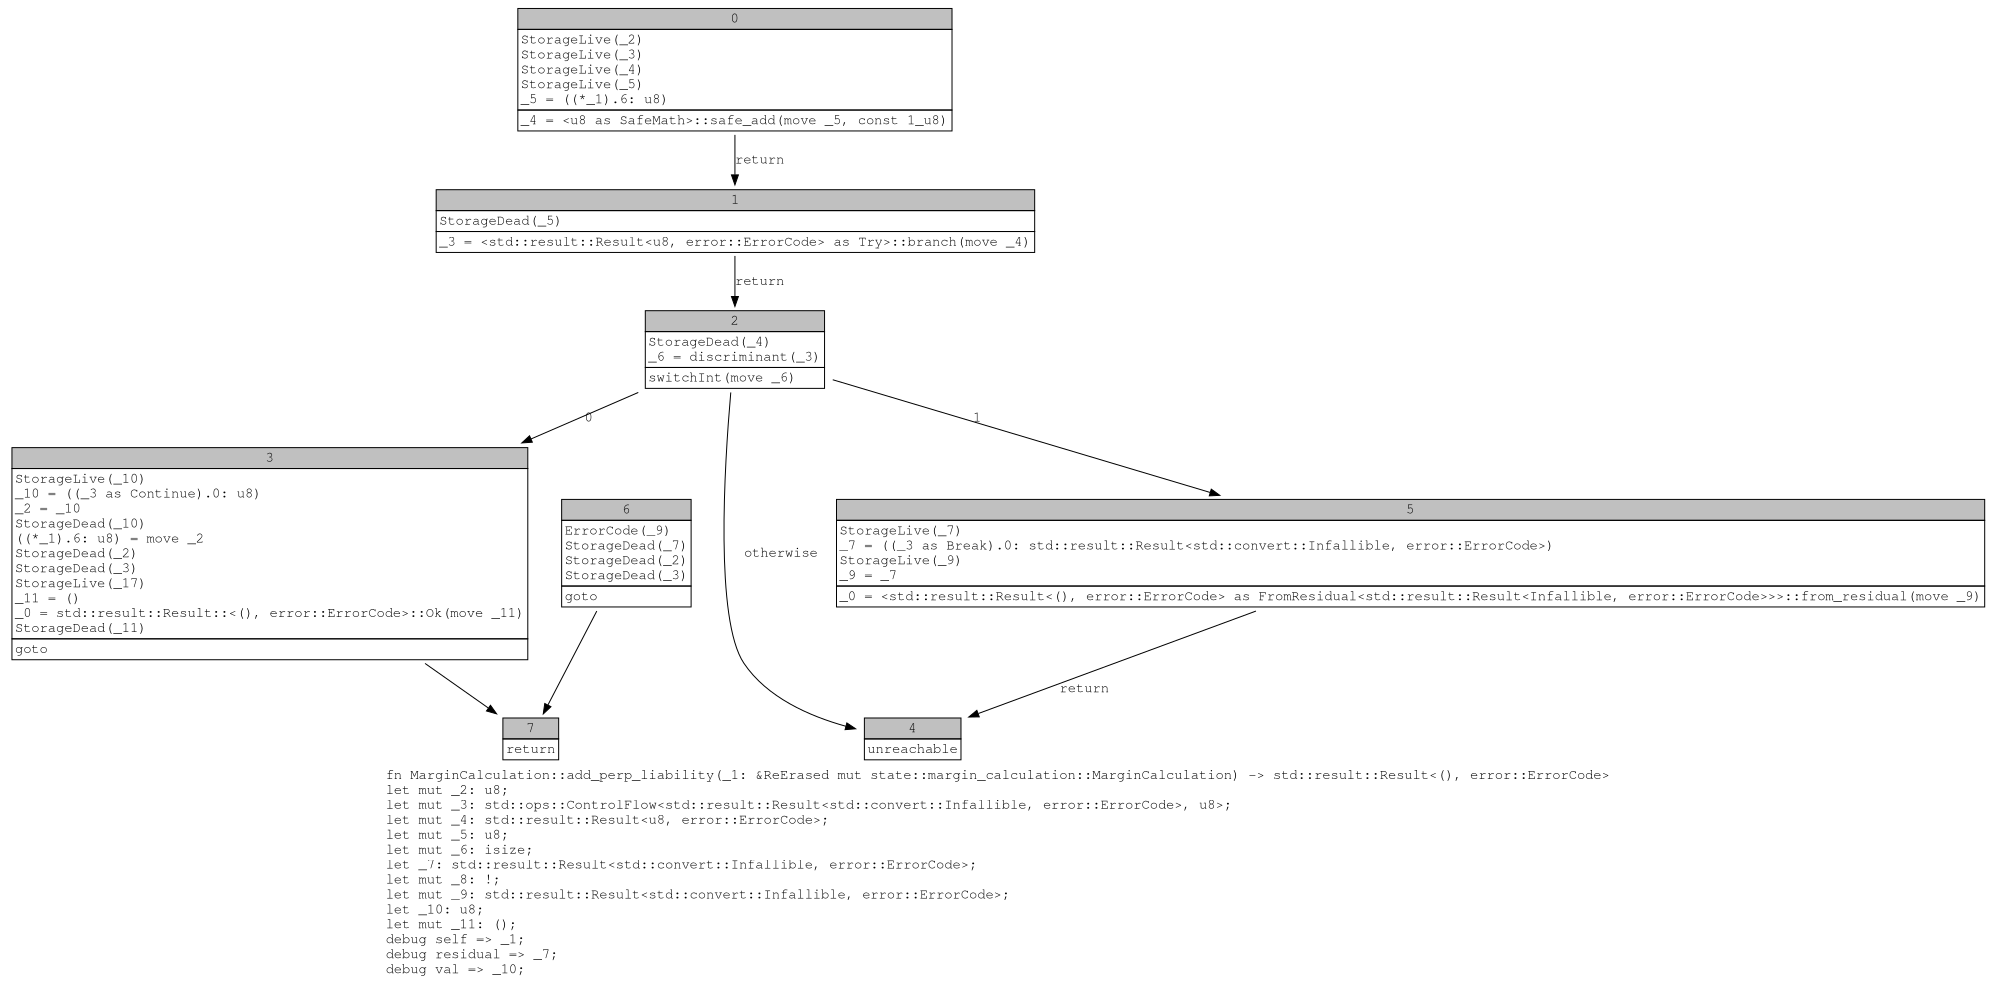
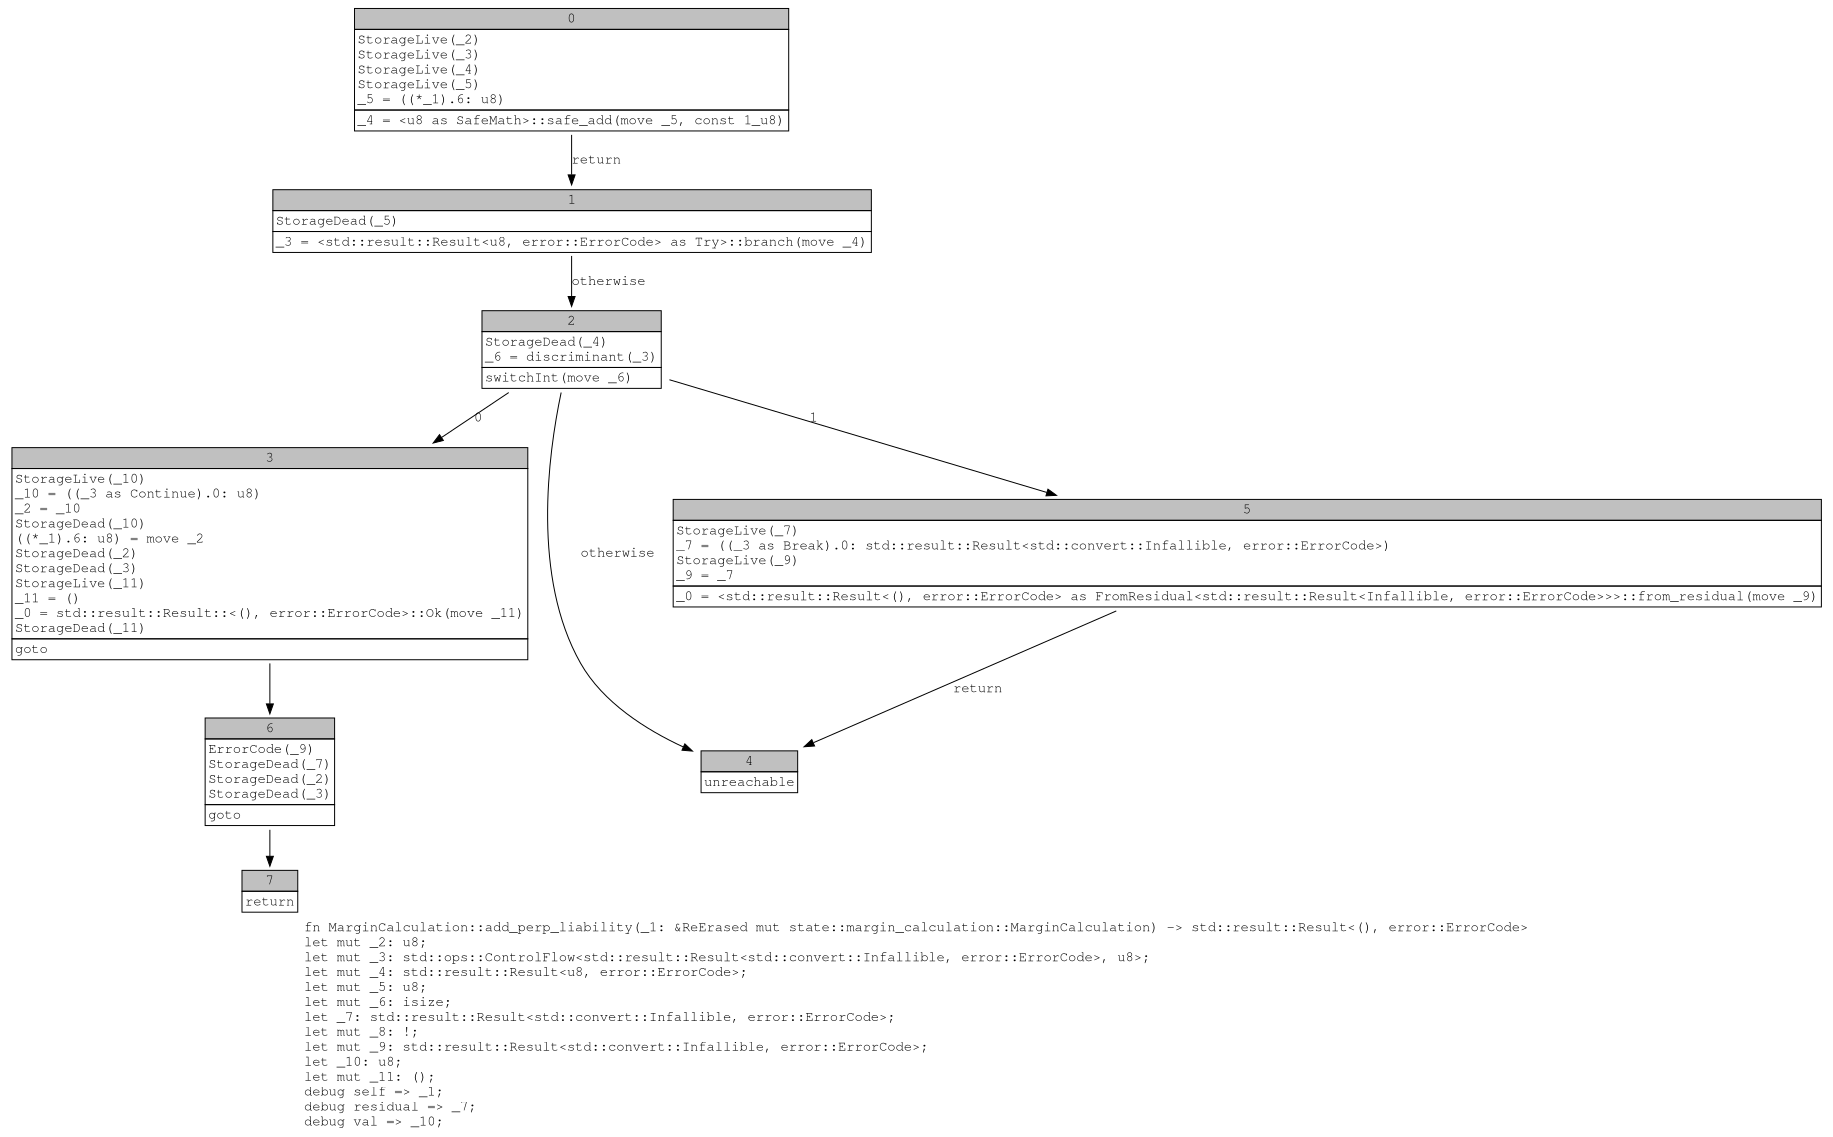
edge "1" -> "2": label "return" -> "otherwise"
node "3": text "StorageLive(_17)" -> "StorageLive(_11)"
edge "3" -> "7": now "3" -> "6"
